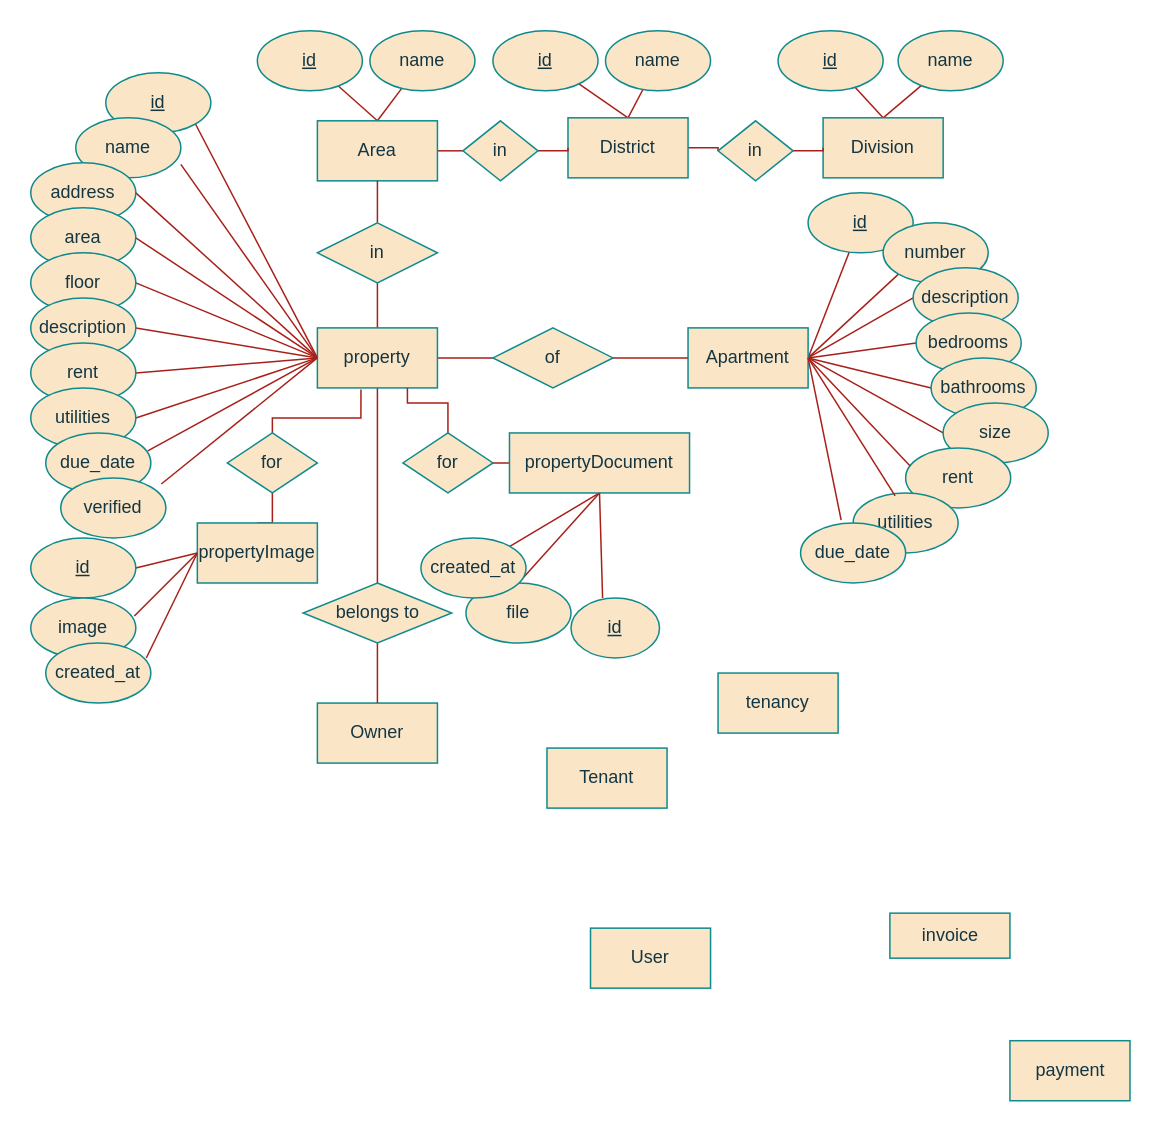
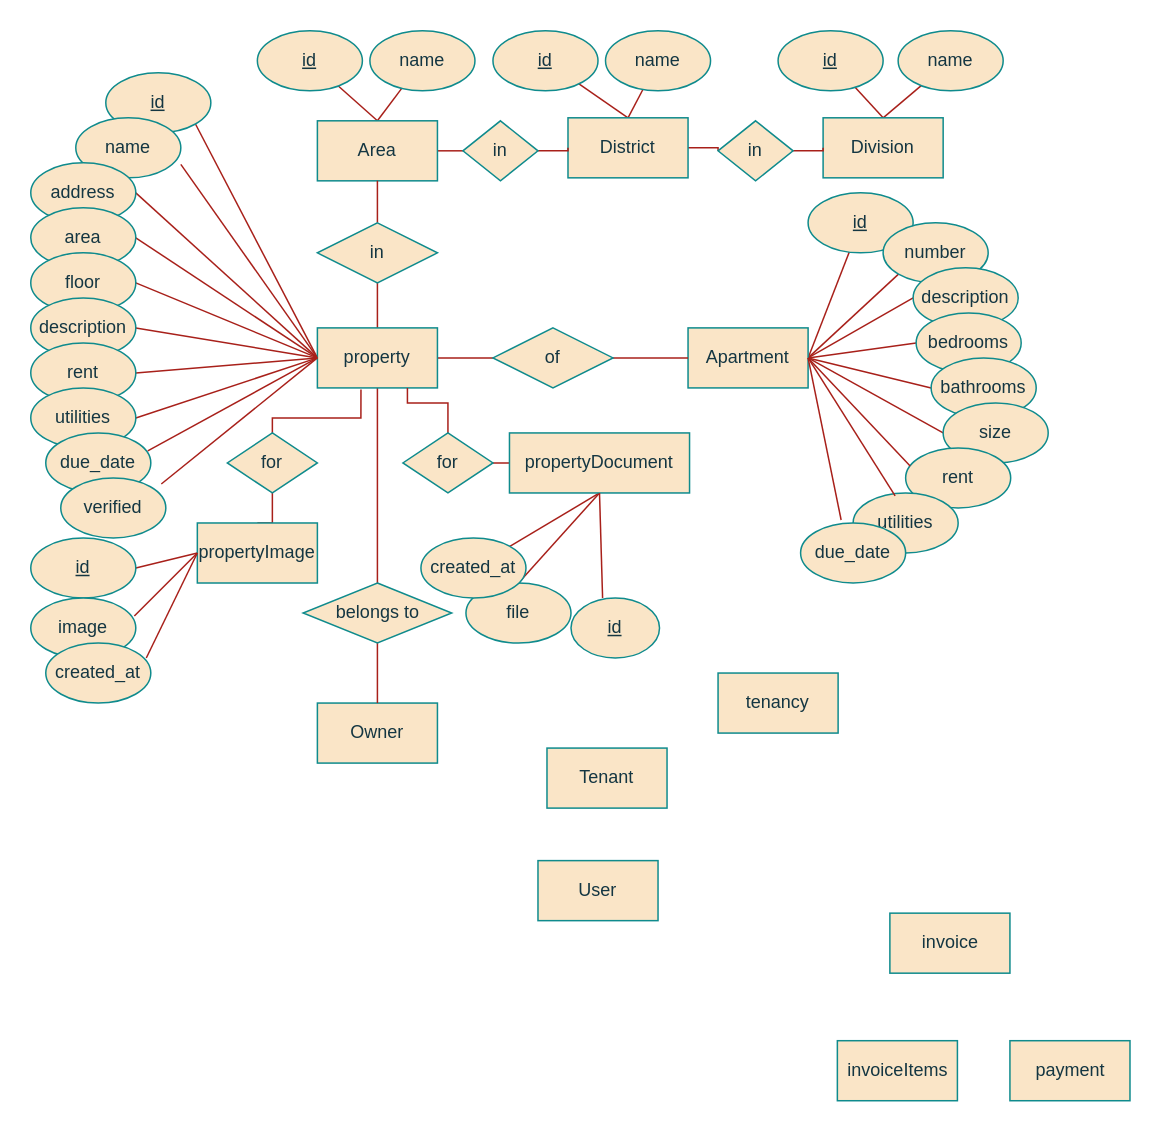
node "invoice": size 120x45 -> 120x60
node "User": moved (650, 958) -> (598, 890)
node "invoiceItems": added
